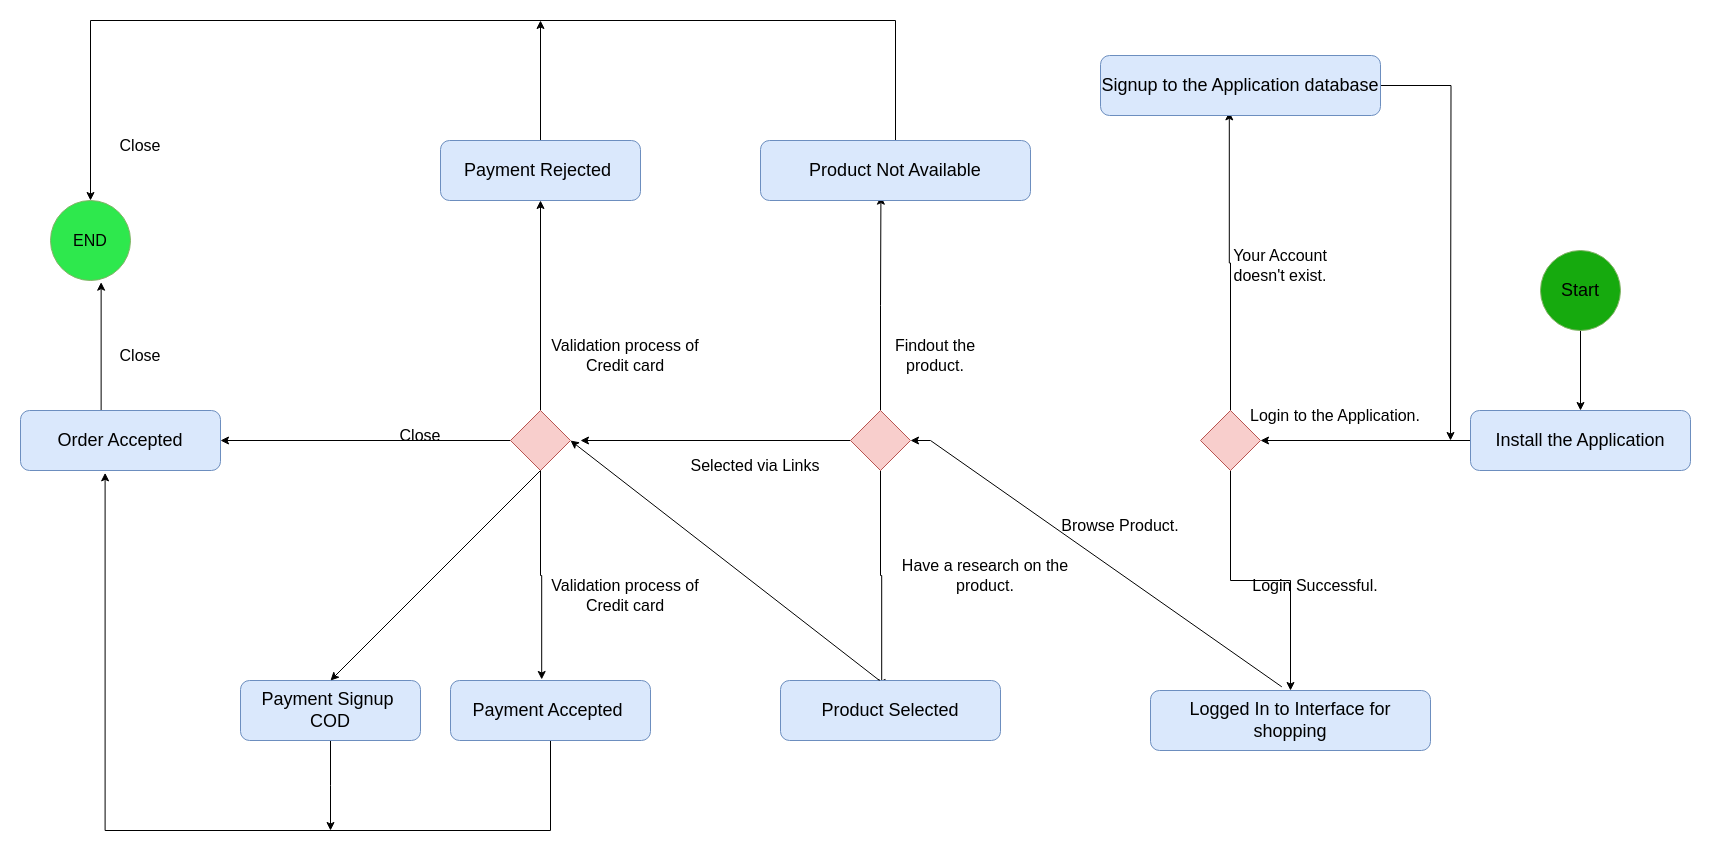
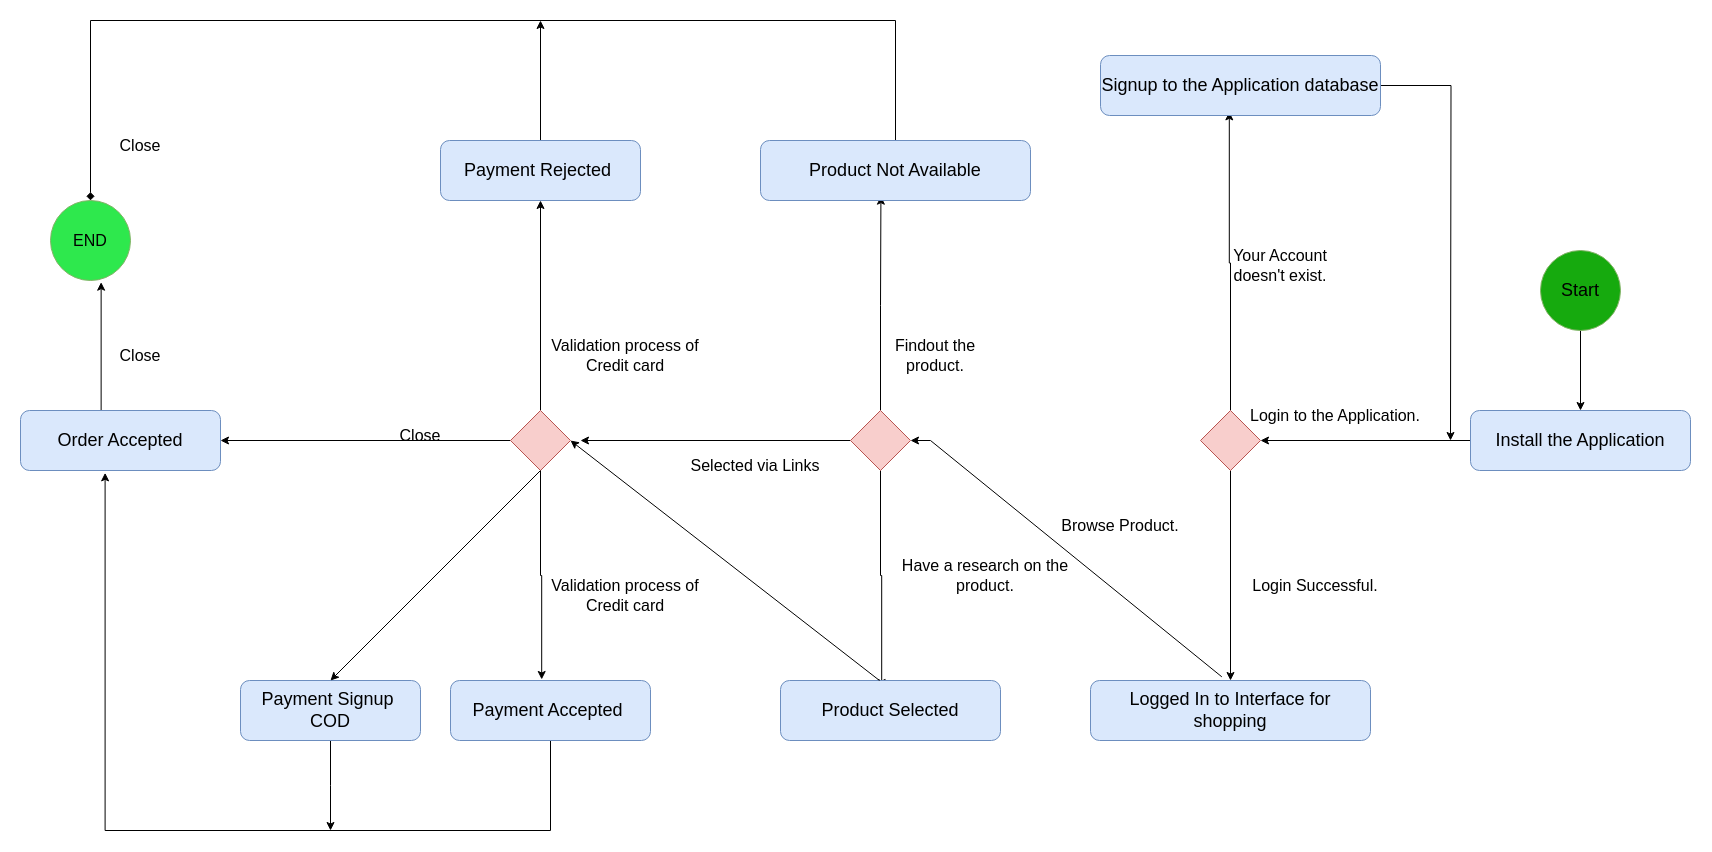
edge "Product Not Available" -> "END": arrowhead classic -> diamond
node "Logged In to Interface for shopping": moved (1291, 721) -> (1231, 711)
